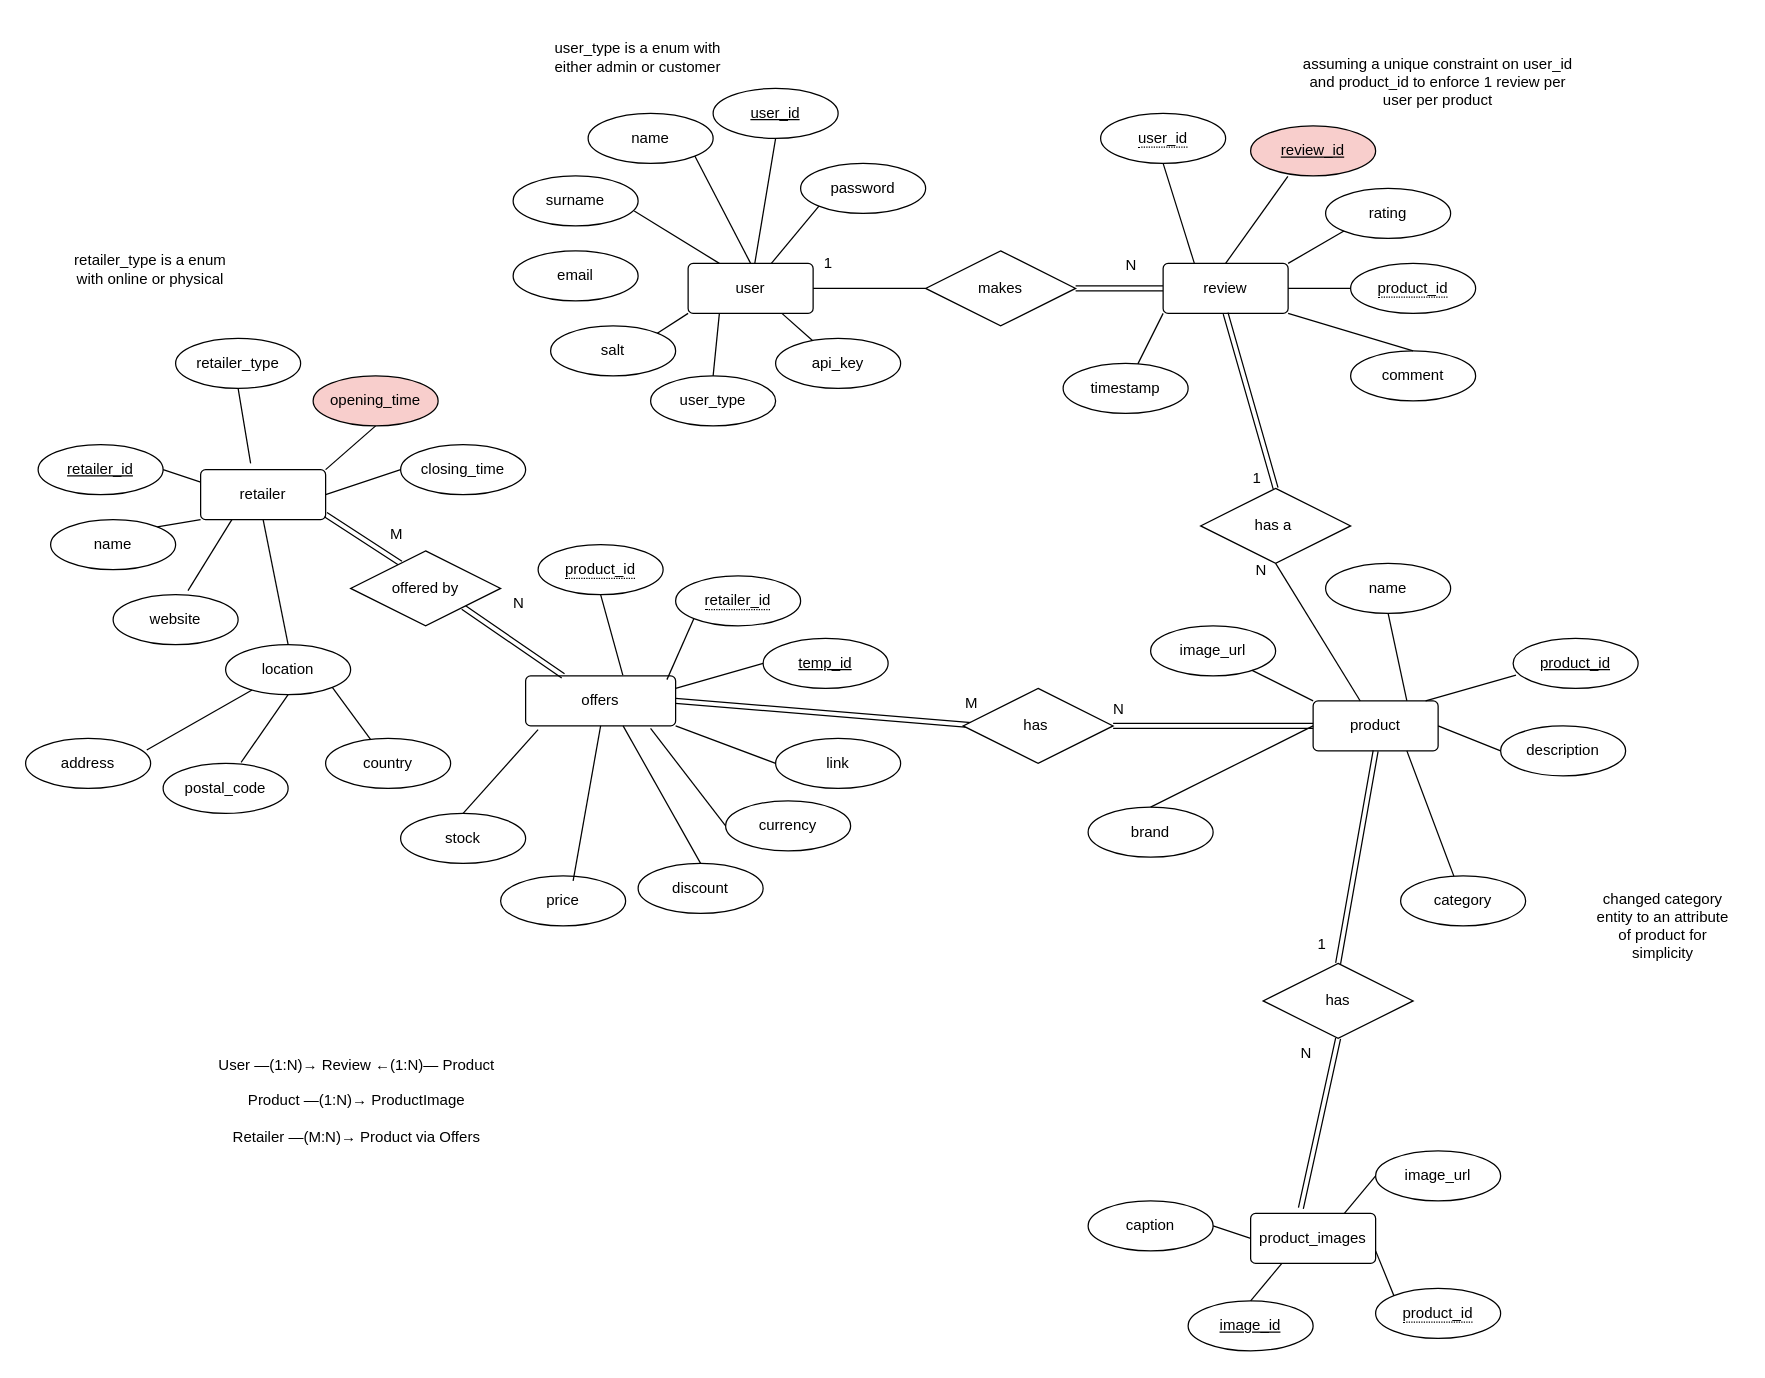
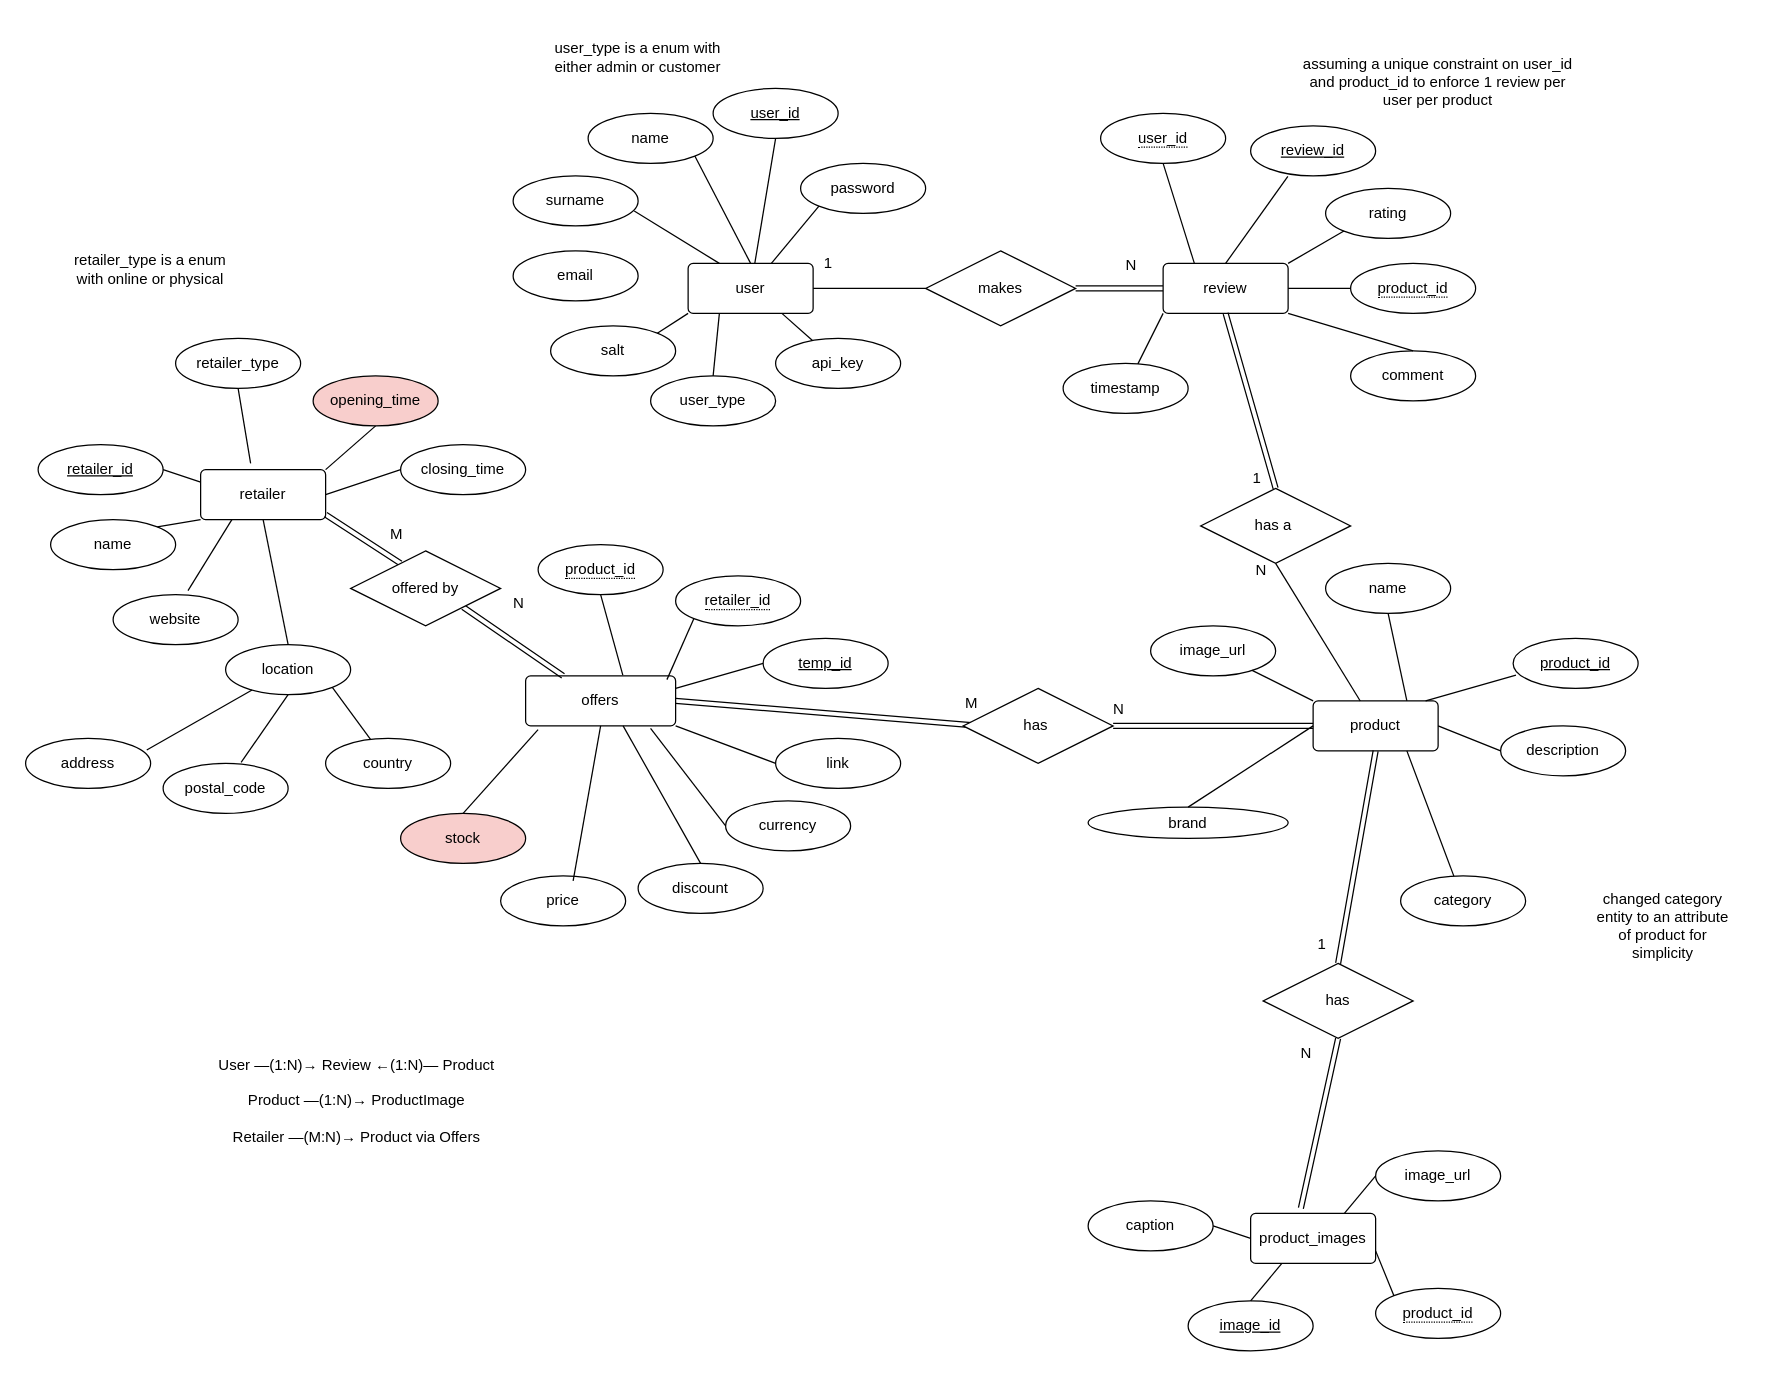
node "review_id": fillcolor #f8cecc -> #ffffff
node "brand": size 125x50 -> 200x31
node "stock": fillcolor #ffffff -> #f8cecc
